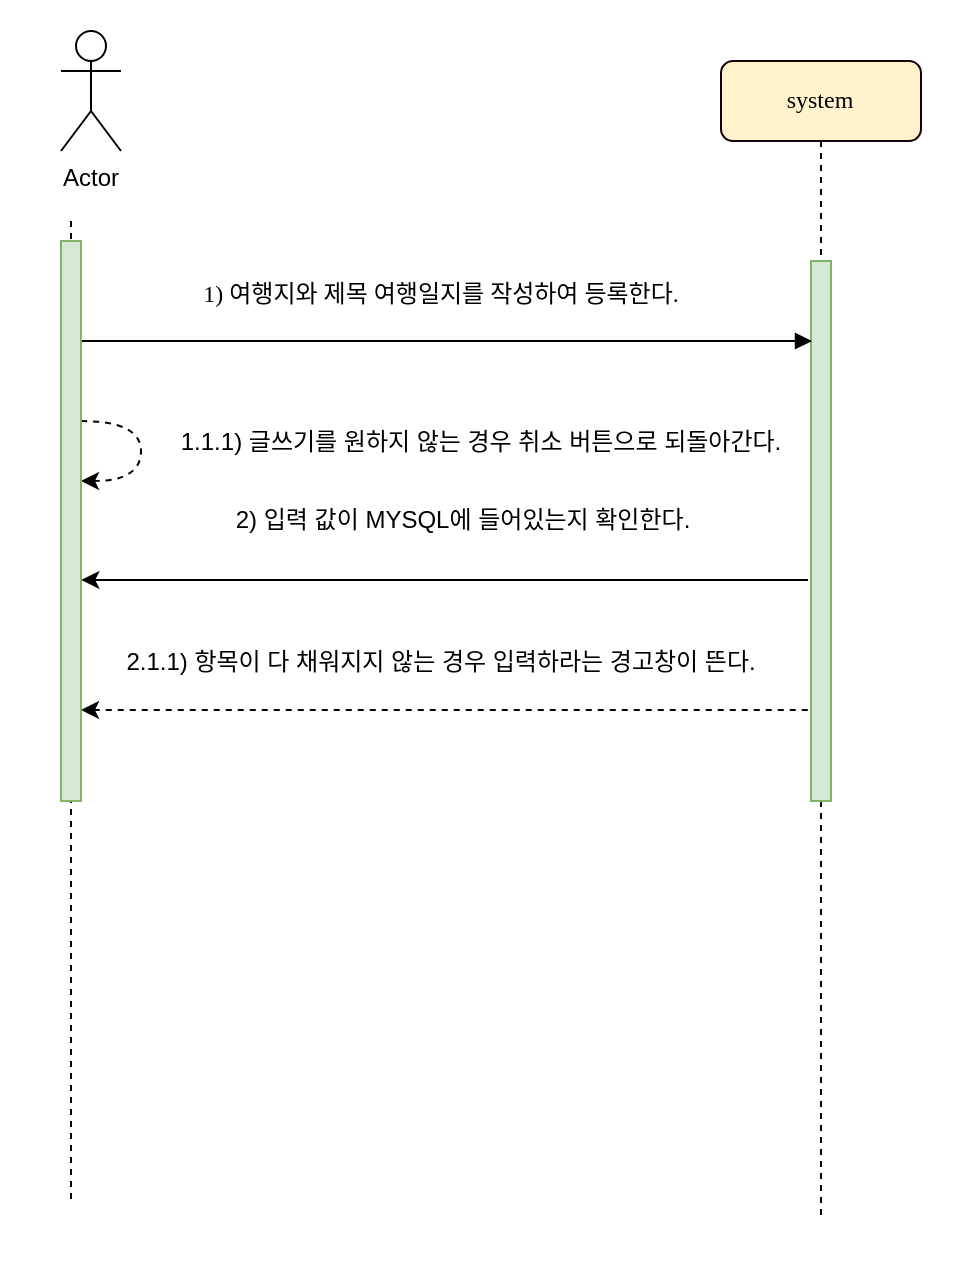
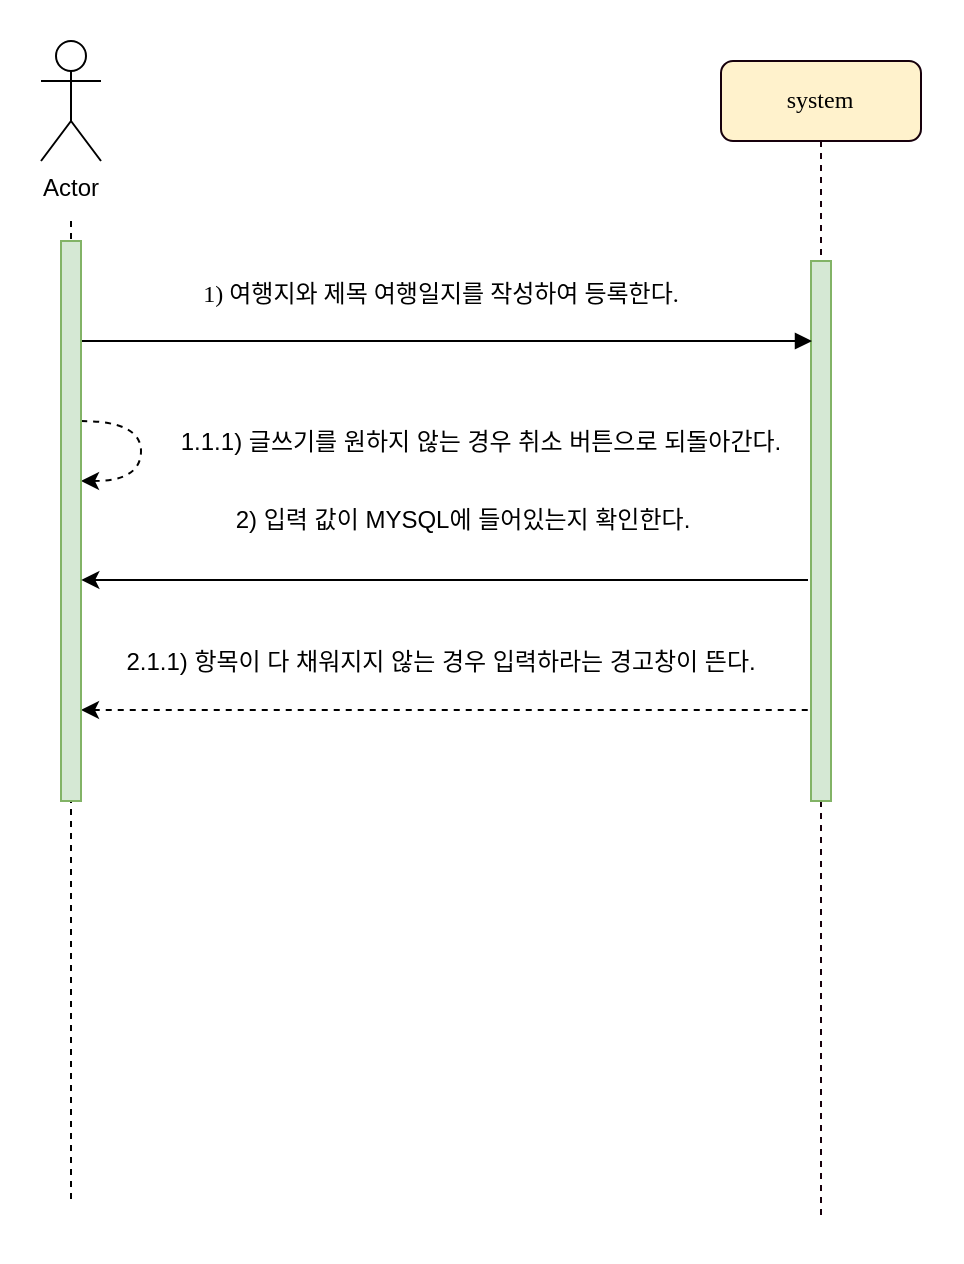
node "Actor": moved (91, 91) -> (71, 101)
